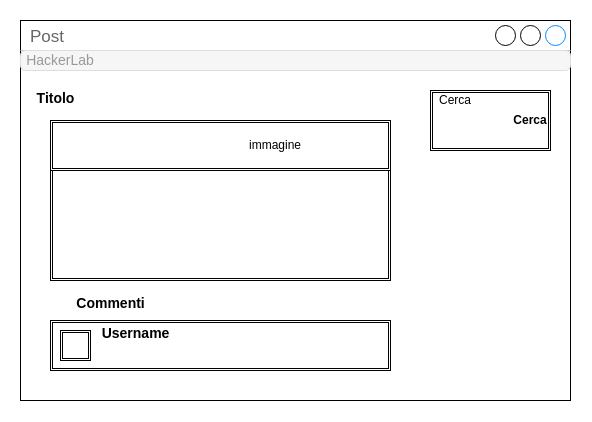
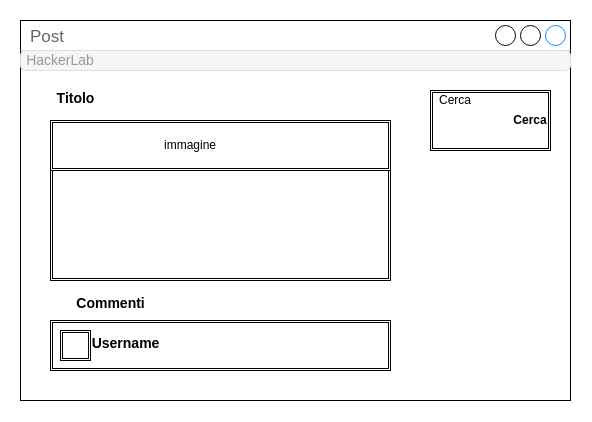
node "Titolo": moved (56, 96) -> (76, 96)
node "immagine": moved (276, 146) -> (191, 146)
node "Username": moved (136, 331) -> (126, 341)
